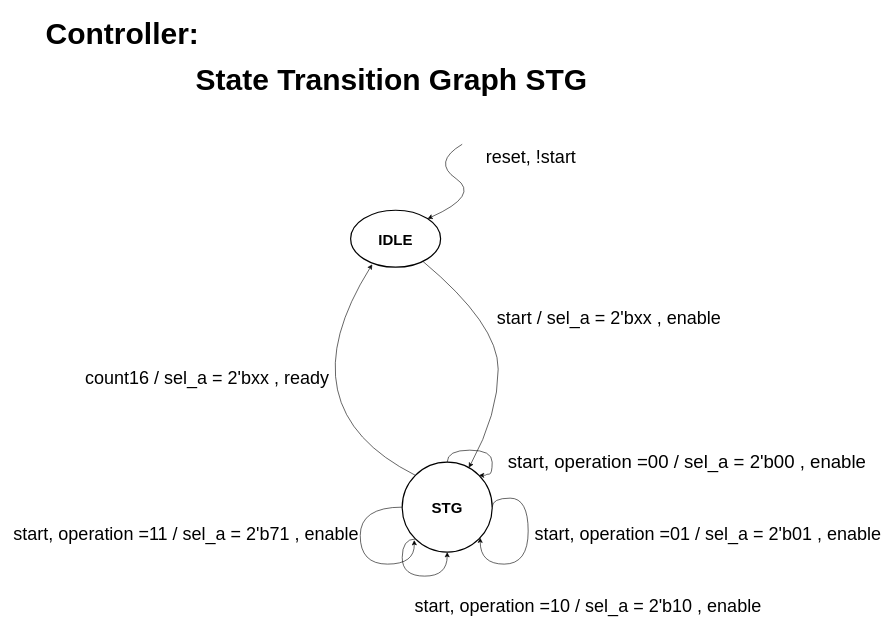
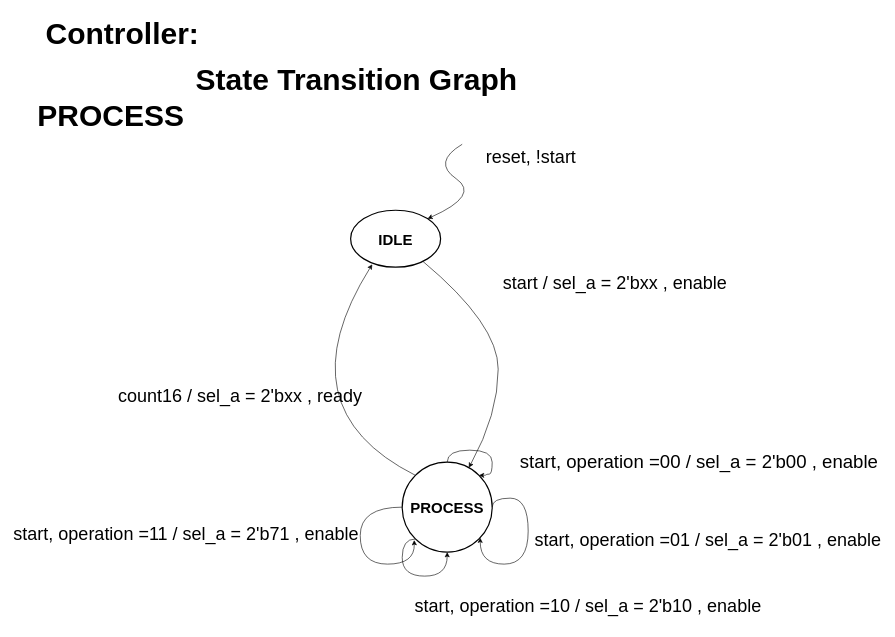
node "Controller: State Transition Graph STG": label "Controller: State Transition Graph STG" -> "Controller: State Transition Graph PROCESS"
node "start / sel_a = 2'bxx , enable": moved (609, 318) -> (615, 282)
node "count16 / sel_a = 2'bxx , ready": moved (207, 378) -> (240, 396)
node "start, operation =00 / sel_a = 2'b00 , enable": moved (687, 462) -> (699, 462)
node "STG": label "STG" -> "PROCESS"
node "start, operation =01 / sel_a = 2'b01 , enable": moved (708, 534) -> (708, 540)
